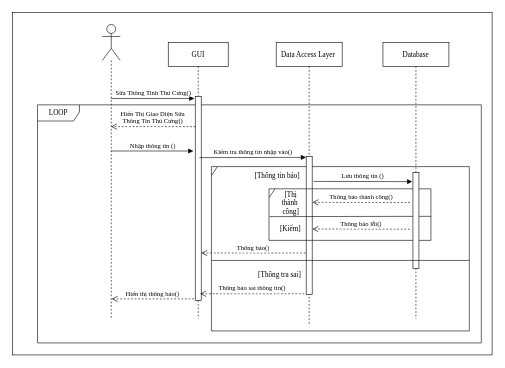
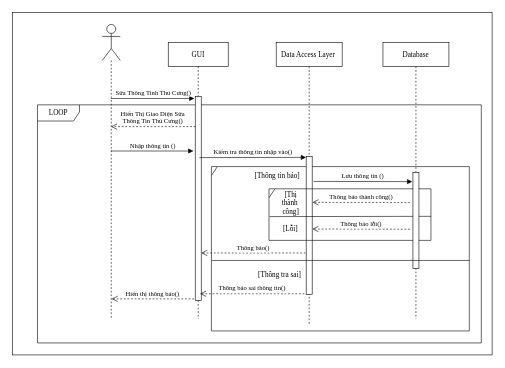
node "[Kiểm]": label "[Kiểm]" -> "[Lỗi]"
